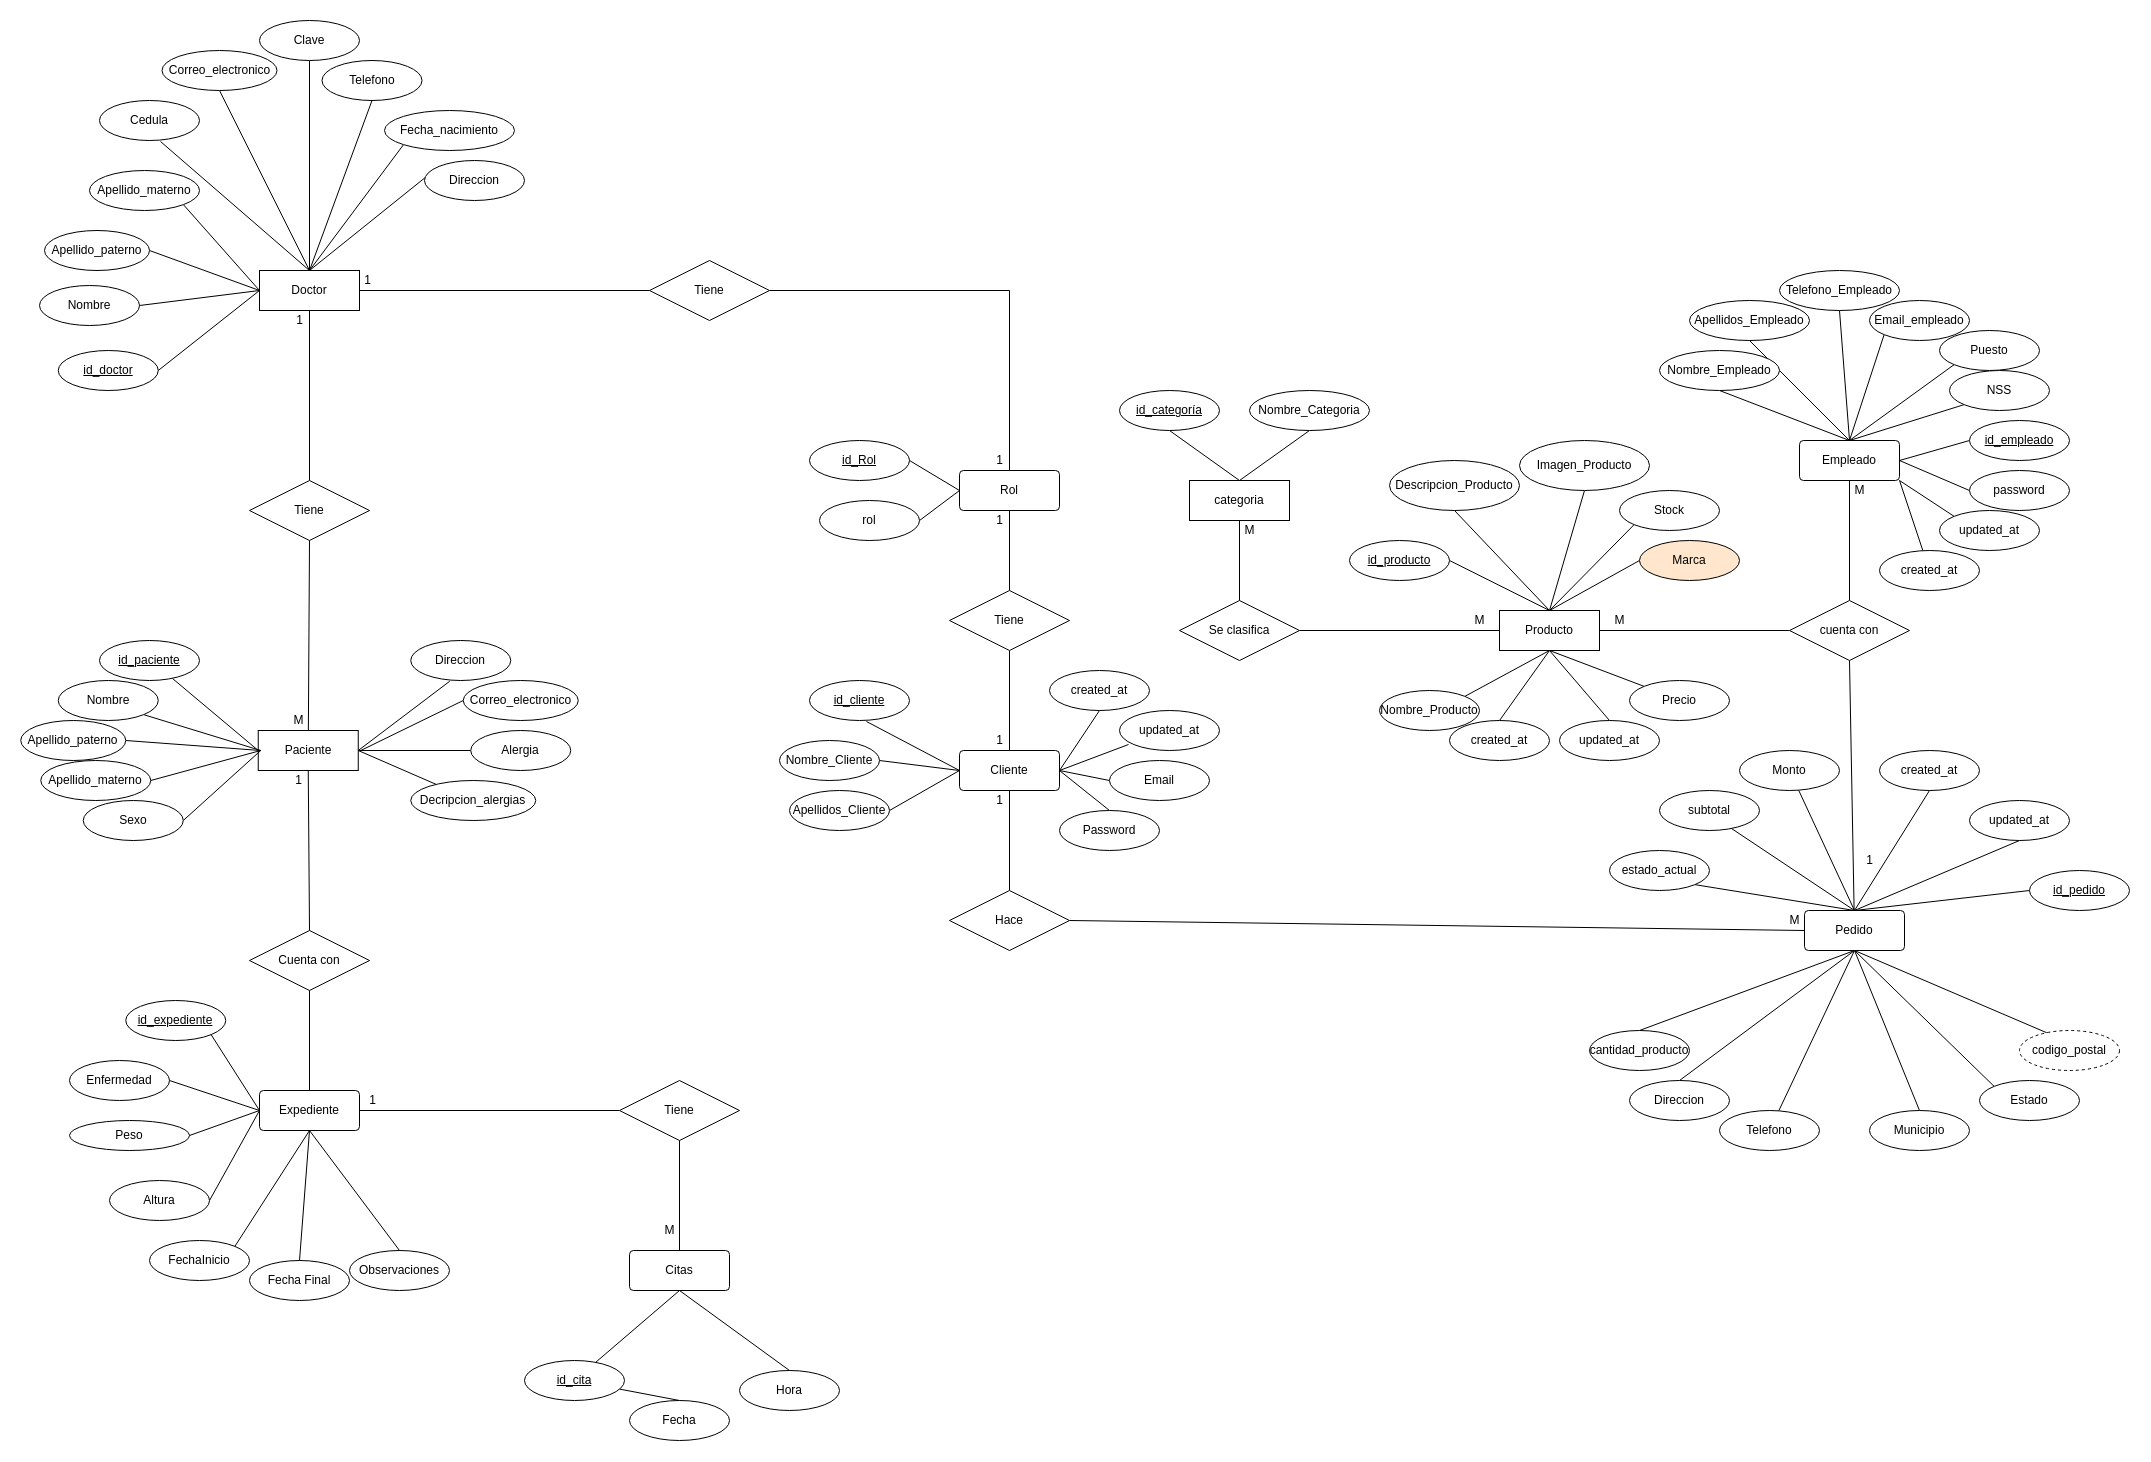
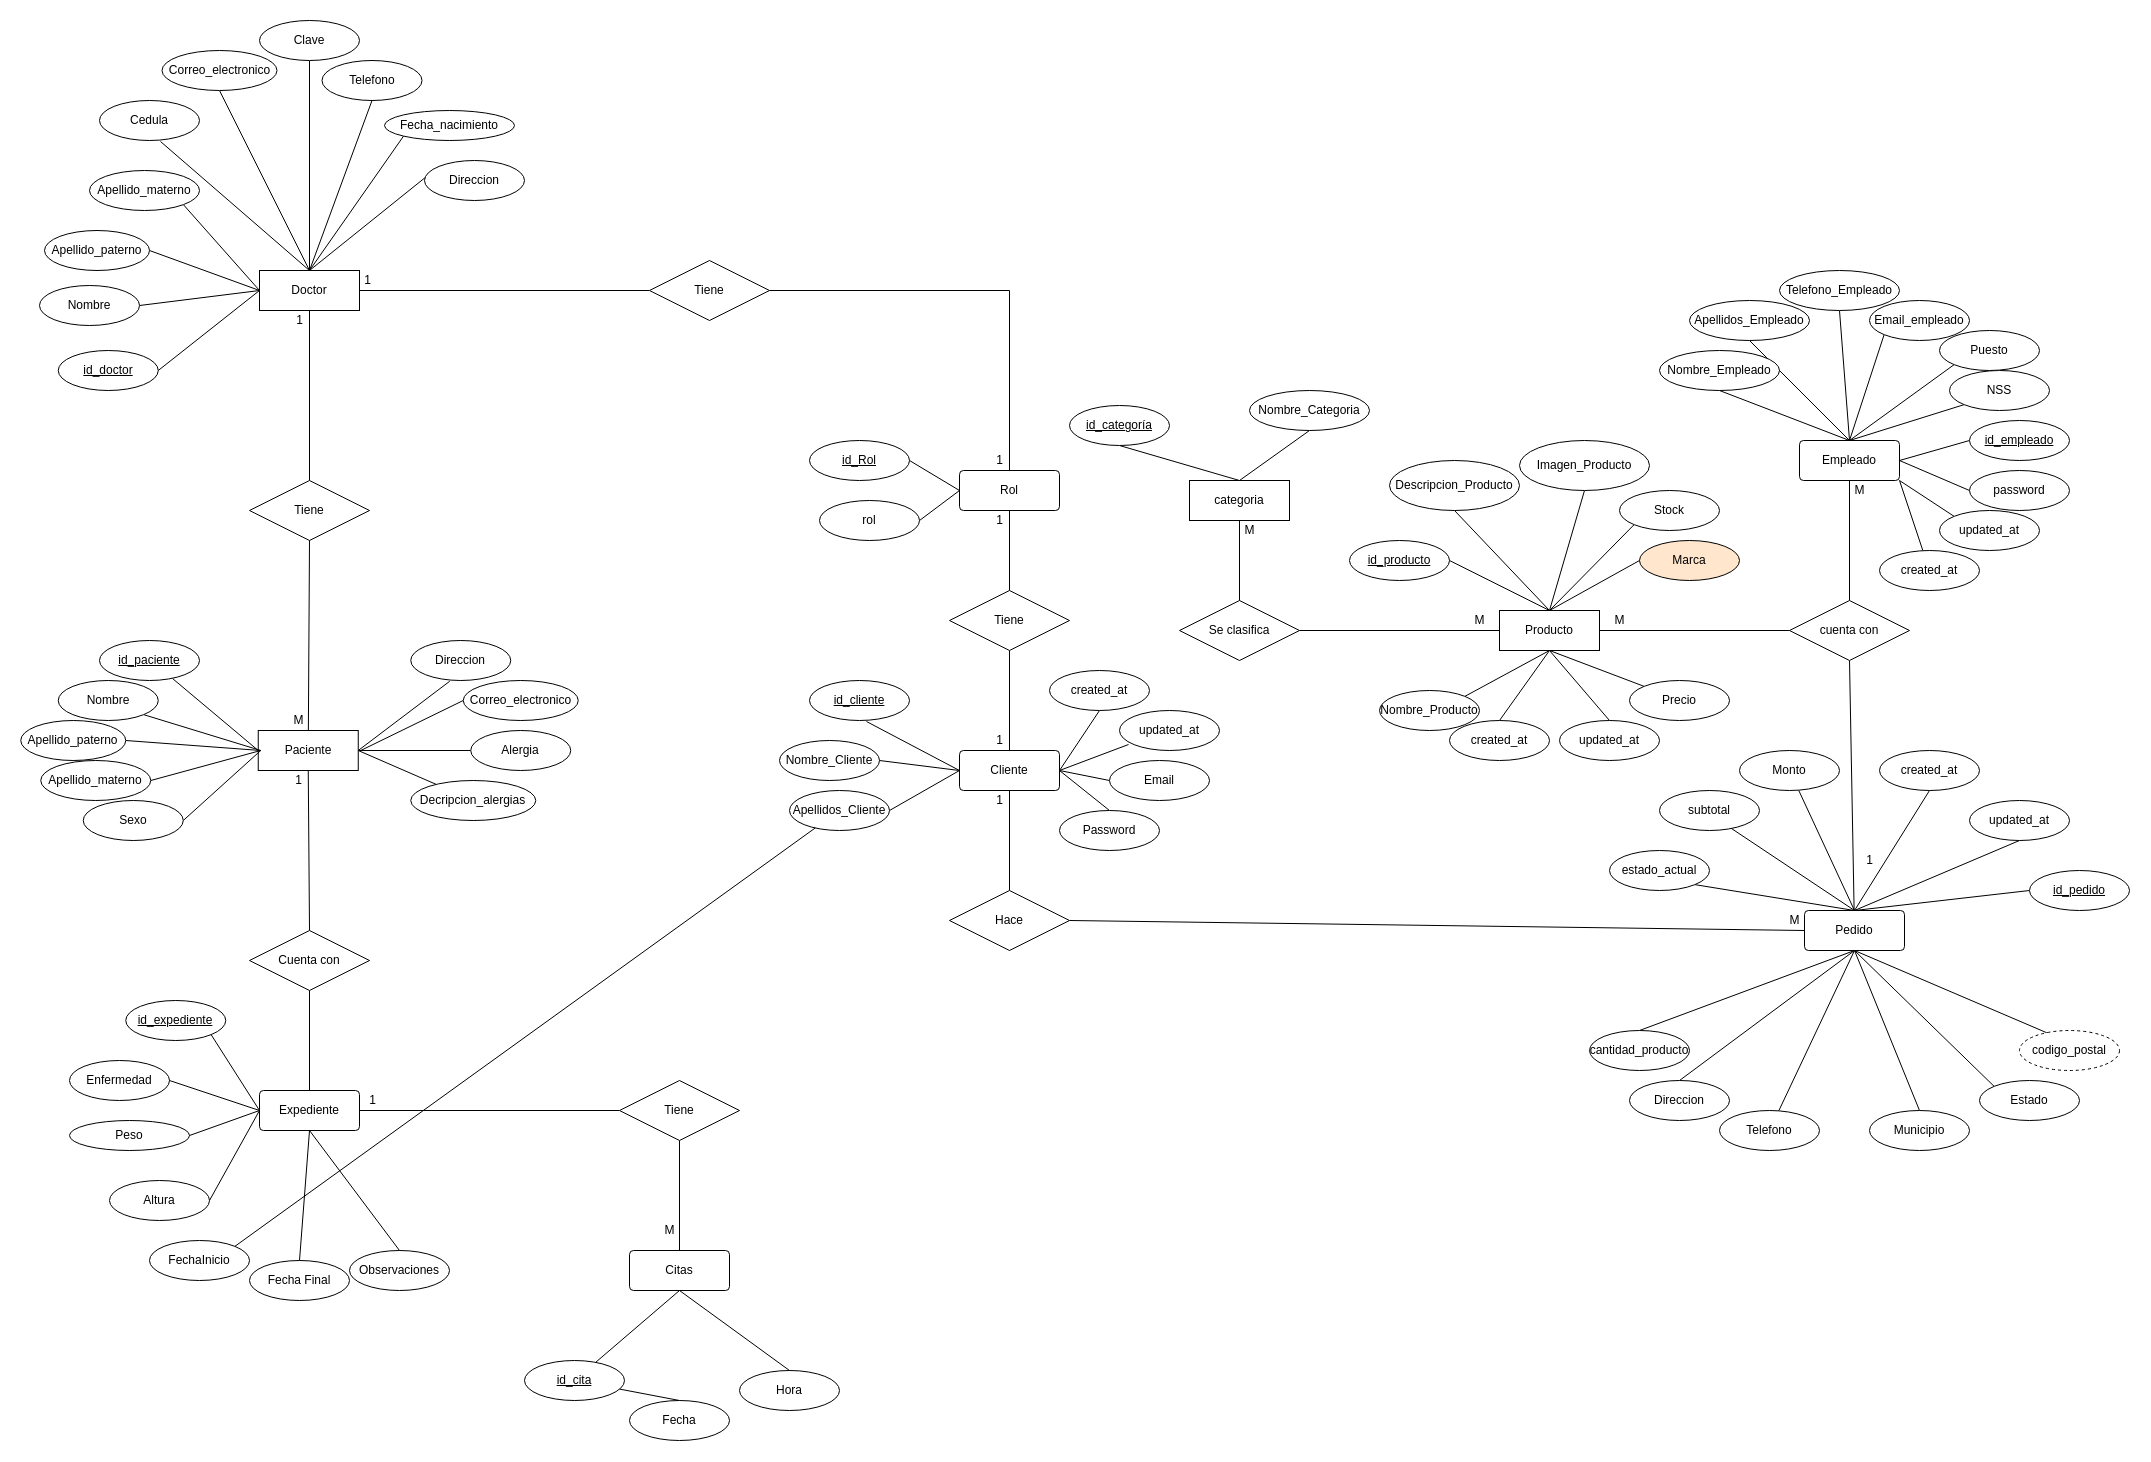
node "Fecha_nacimiento": size 130x40 -> 130x30
node "id_categoría": moved (1170, 411) -> (1120, 426)
edge "Expediente" -- "FechaInicio": now "Apellidos_Cliente" -- "FechaInicio"
